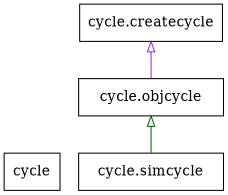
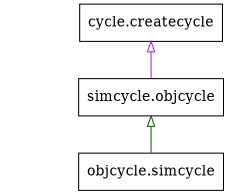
node "cycle.objcycle": label "cycle.objcycle" -> "simcycle.objcycle"
node "cycle": removed
node "cycle.simcycle": label "cycle.simcycle" -> "objcycle.simcycle"
